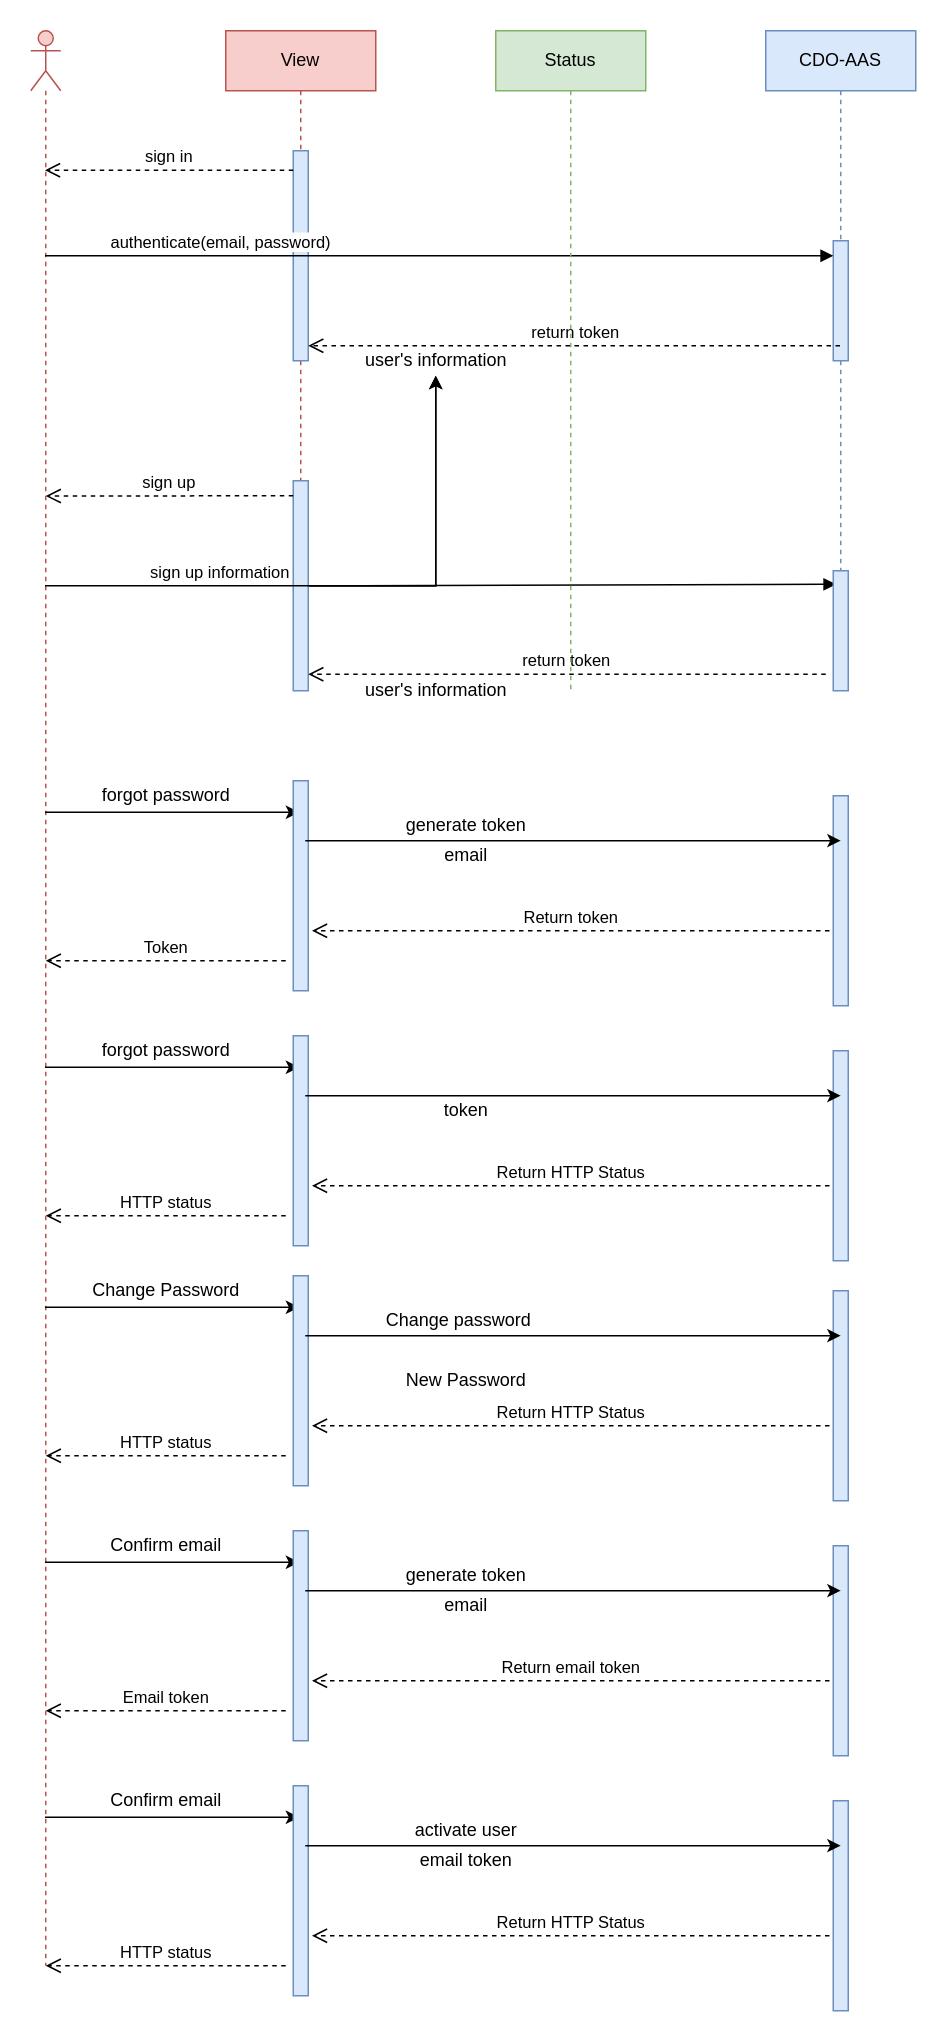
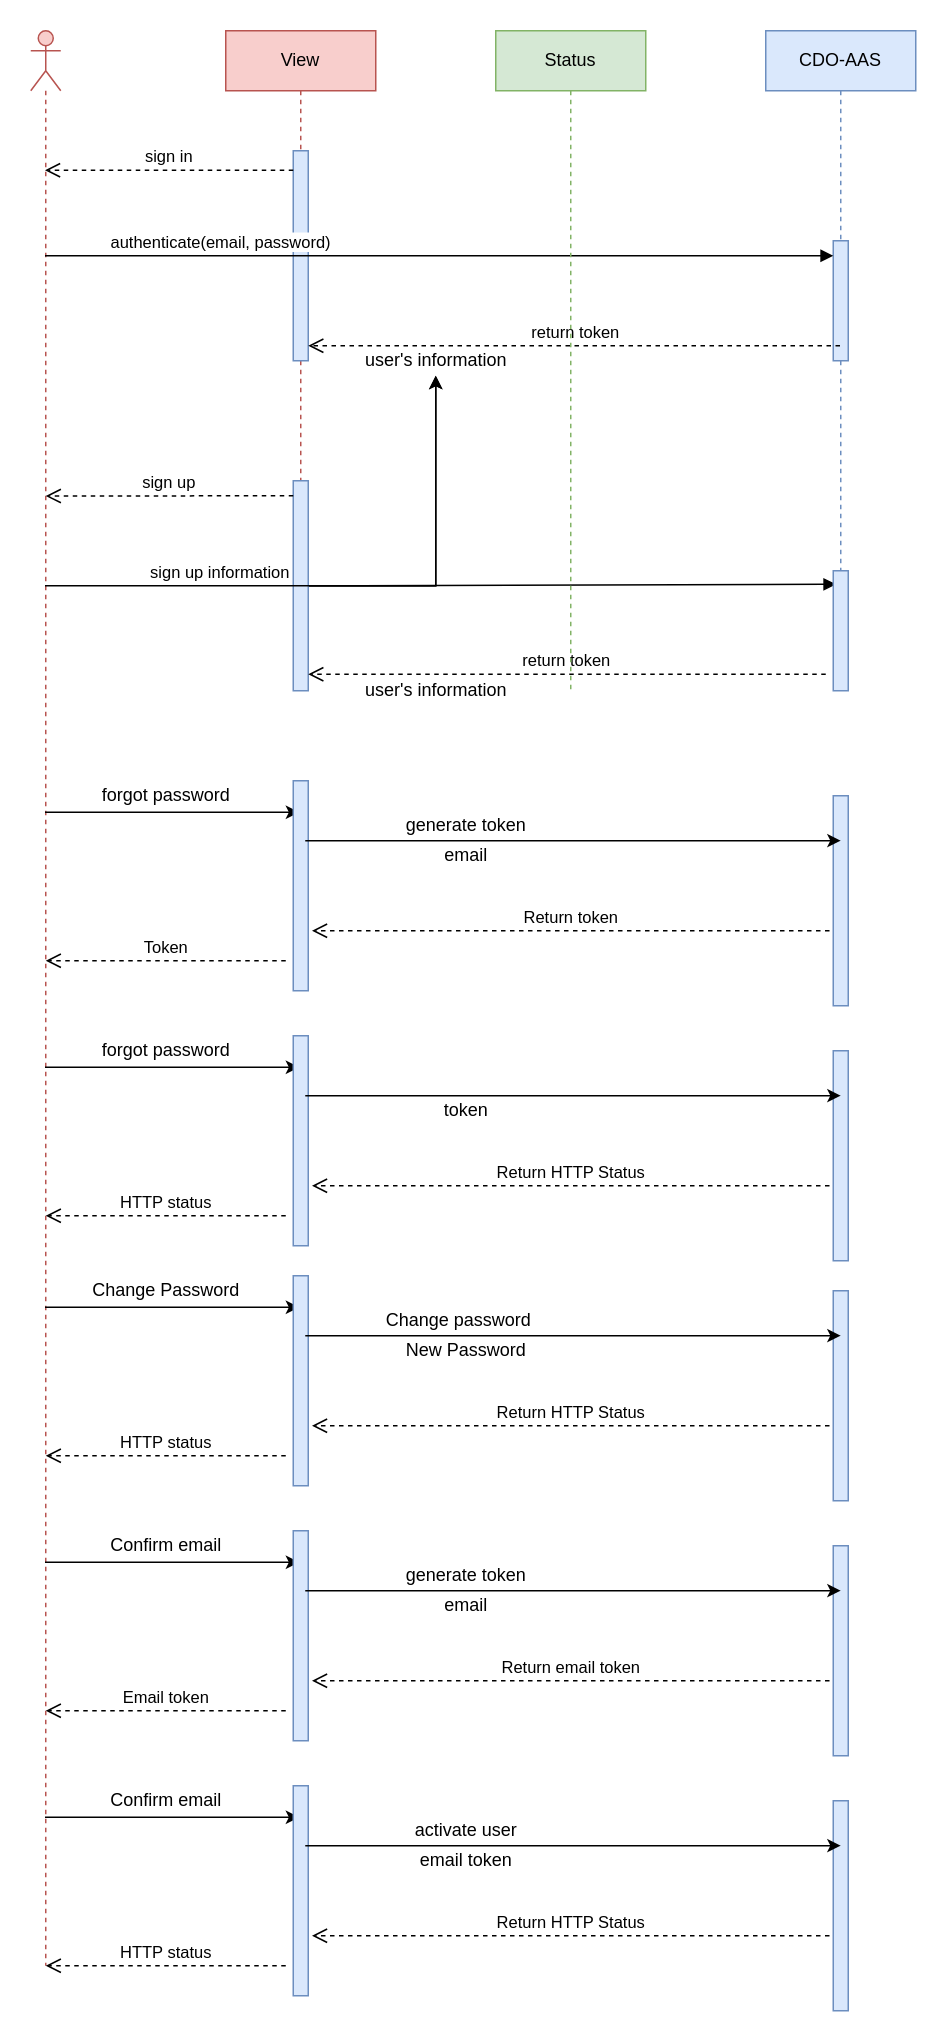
node "New Password": moved (466, 1381) -> (466, 1351)
